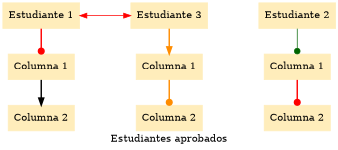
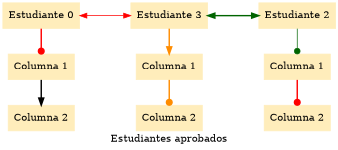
node "Estudiante 1": label "Estudiante 1" -> "Estudiante 0"
edge "Estudiante 3" -- "Estudiante 2": added
